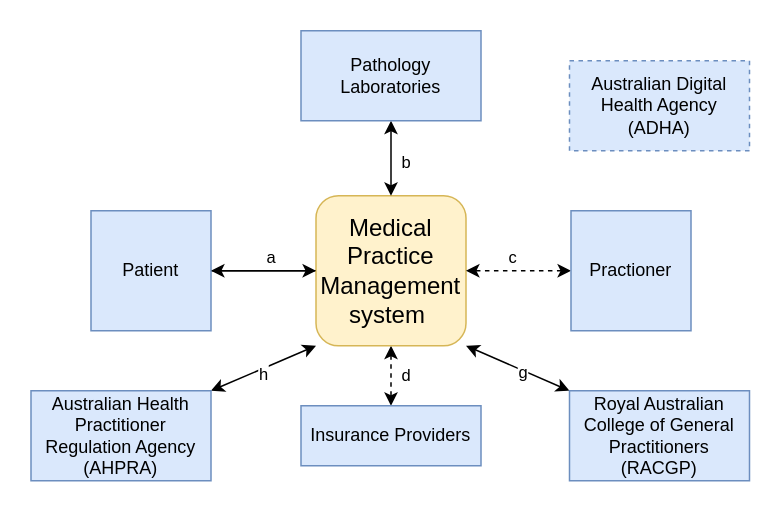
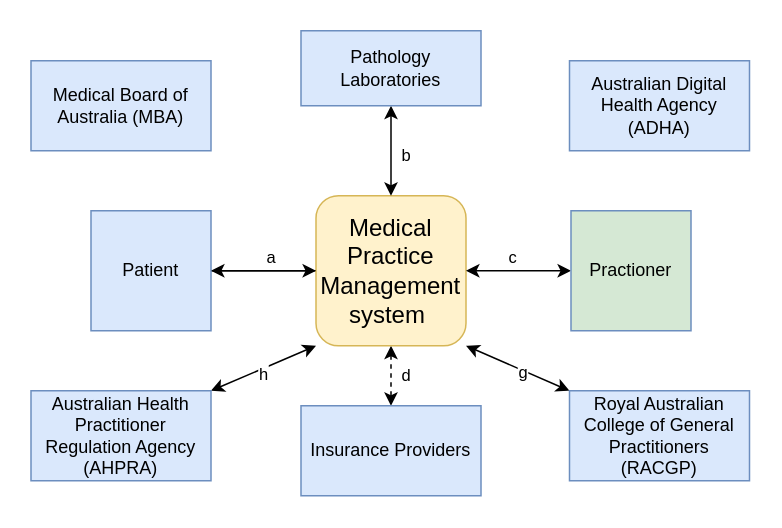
node "Pathology Laboratories": size 180x90 -> 180x75
node "Medical Board of Australia (MBA)": added
node "Australian Digital Health Agency (ADHA)": style dashed -> solid
edge "Medical Practice Management system" -- "Practioner": style dashed -> solid
node "Practioner": fillcolor #dae8fc -> #d5e8d4
node "Insurance Providers": size 180x60 -> 180x90
